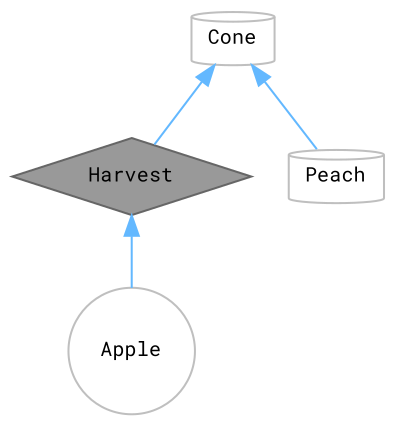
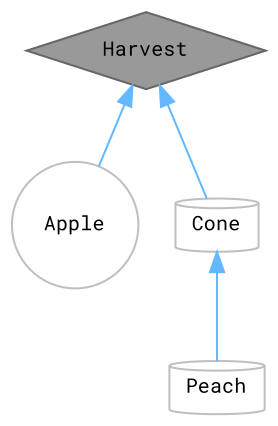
edge "Harvest" -> "Cone": reversed
